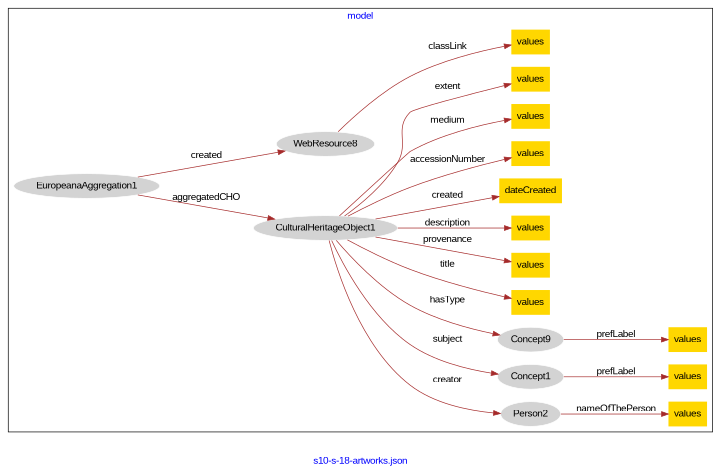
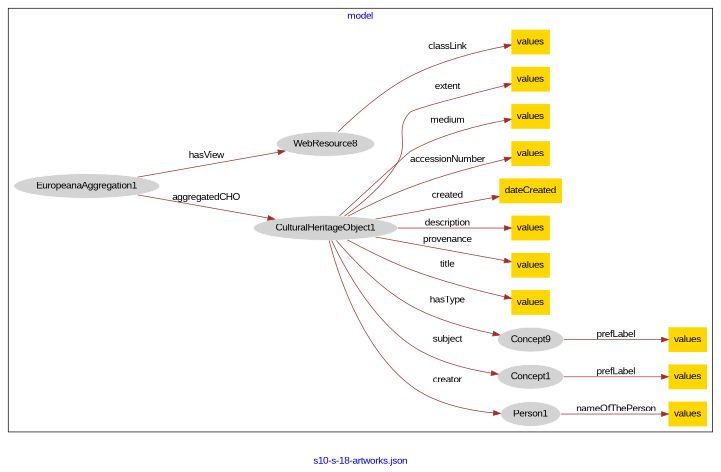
edge "EuropeanaAggregation1" -> "WebResource8": label "created" -> "hasView"
node "Person2": label "Person2" -> "Person1"
